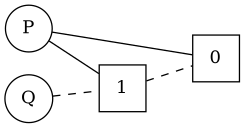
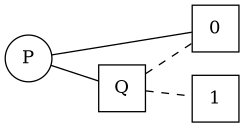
edge "P" -- "1": now "P" -- "Q"
edge "0" -- "1": now "0" -- "Q"
node "Q": shape circle -> square
